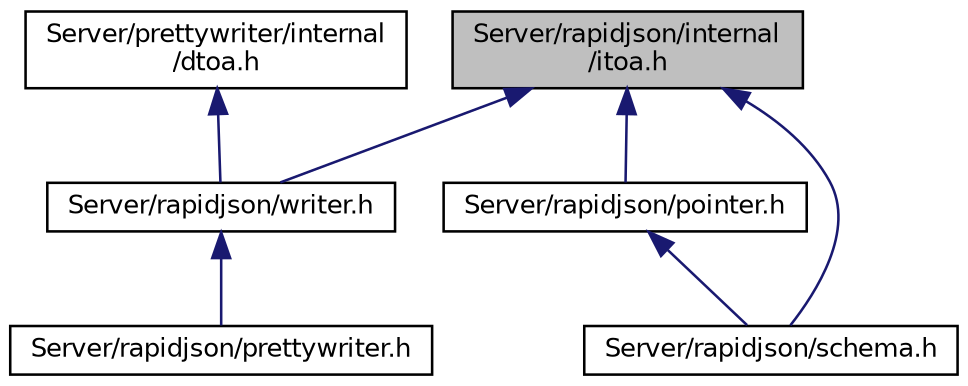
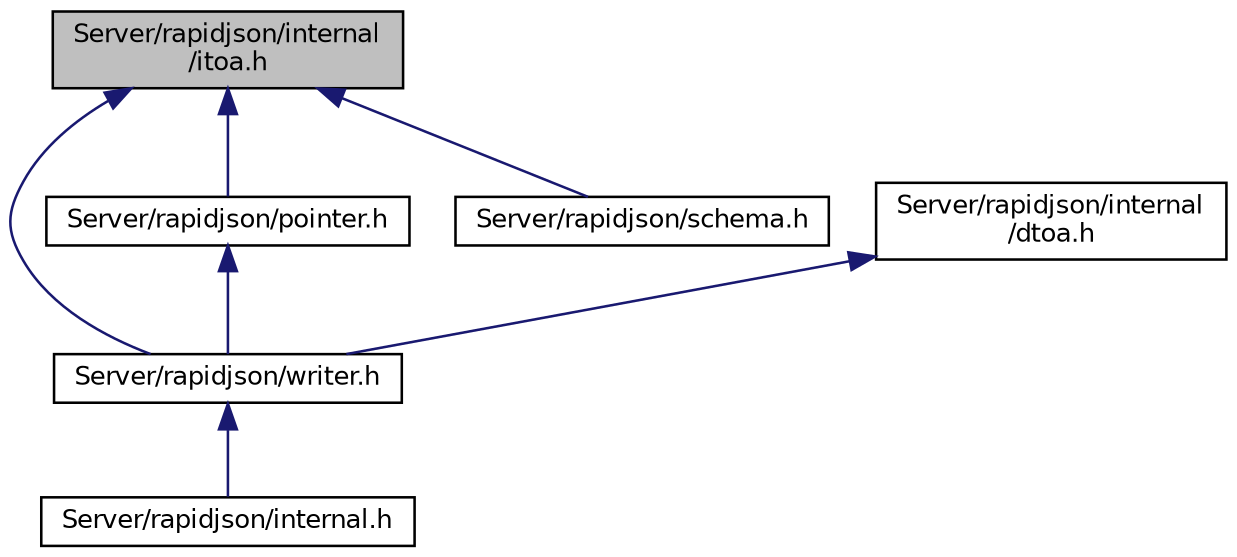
node "Server/prettywriter/internal /dtoa.h": label "Server/prettywriter/internal /dtoa.h" -> "Server/rapidjson/internal /dtoa.h"
edge "Server/rapidjson/schema.h" -> "Server/rapidjson/pointer.h": now "Server/rapidjson/writer.h" -> "Server/rapidjson/pointer.h"
node "Server/rapidjson/prettywriter.h": label "Server/rapidjson/prettywriter.h" -> "Server/rapidjson/internal.h"
